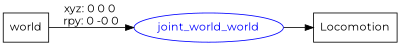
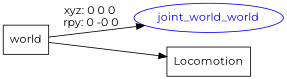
edge "joint_world_world" -> "Locomotion": now "world" -> "Locomotion"
